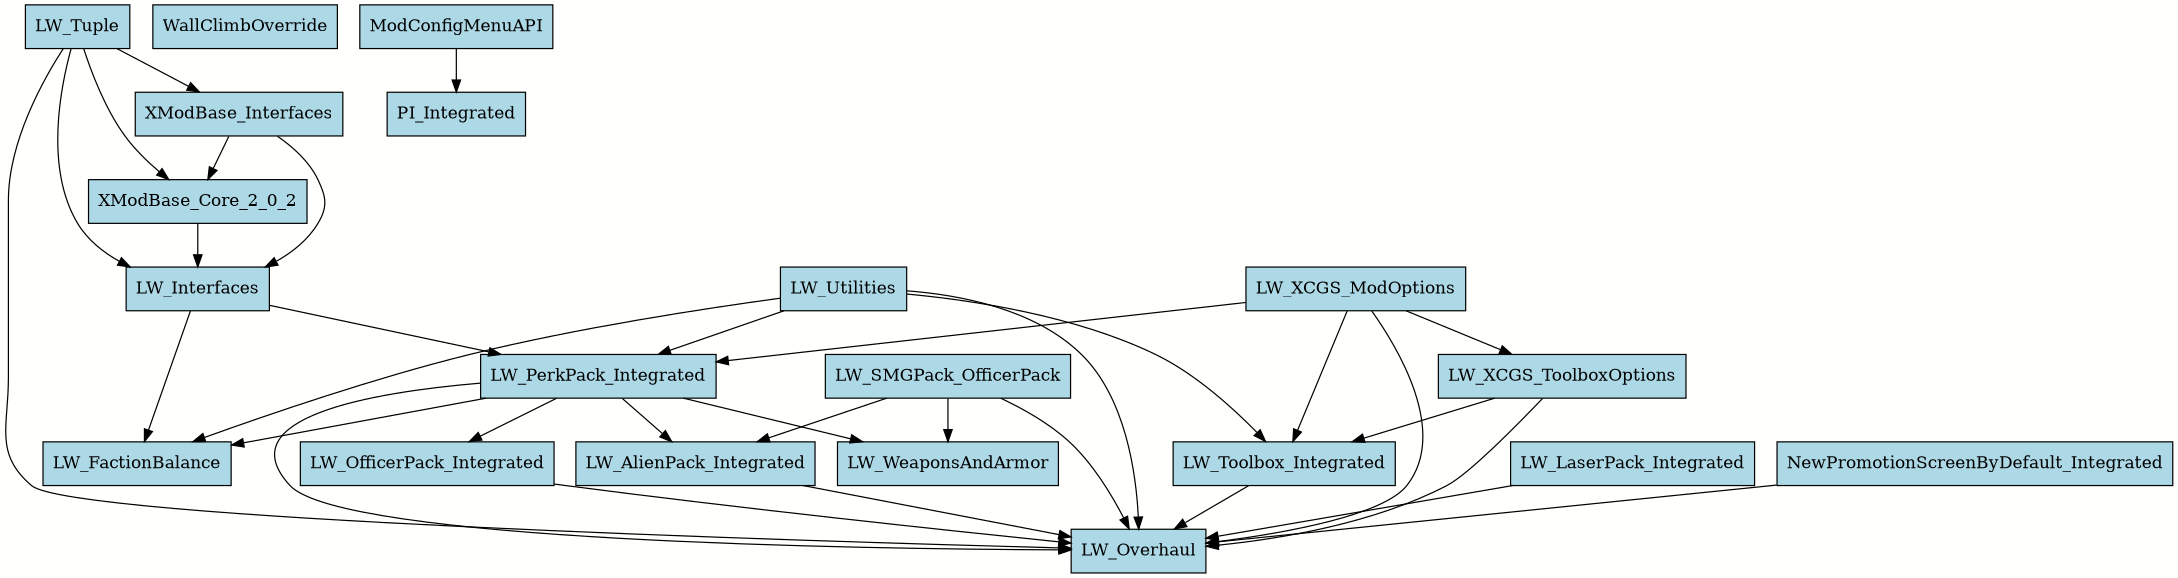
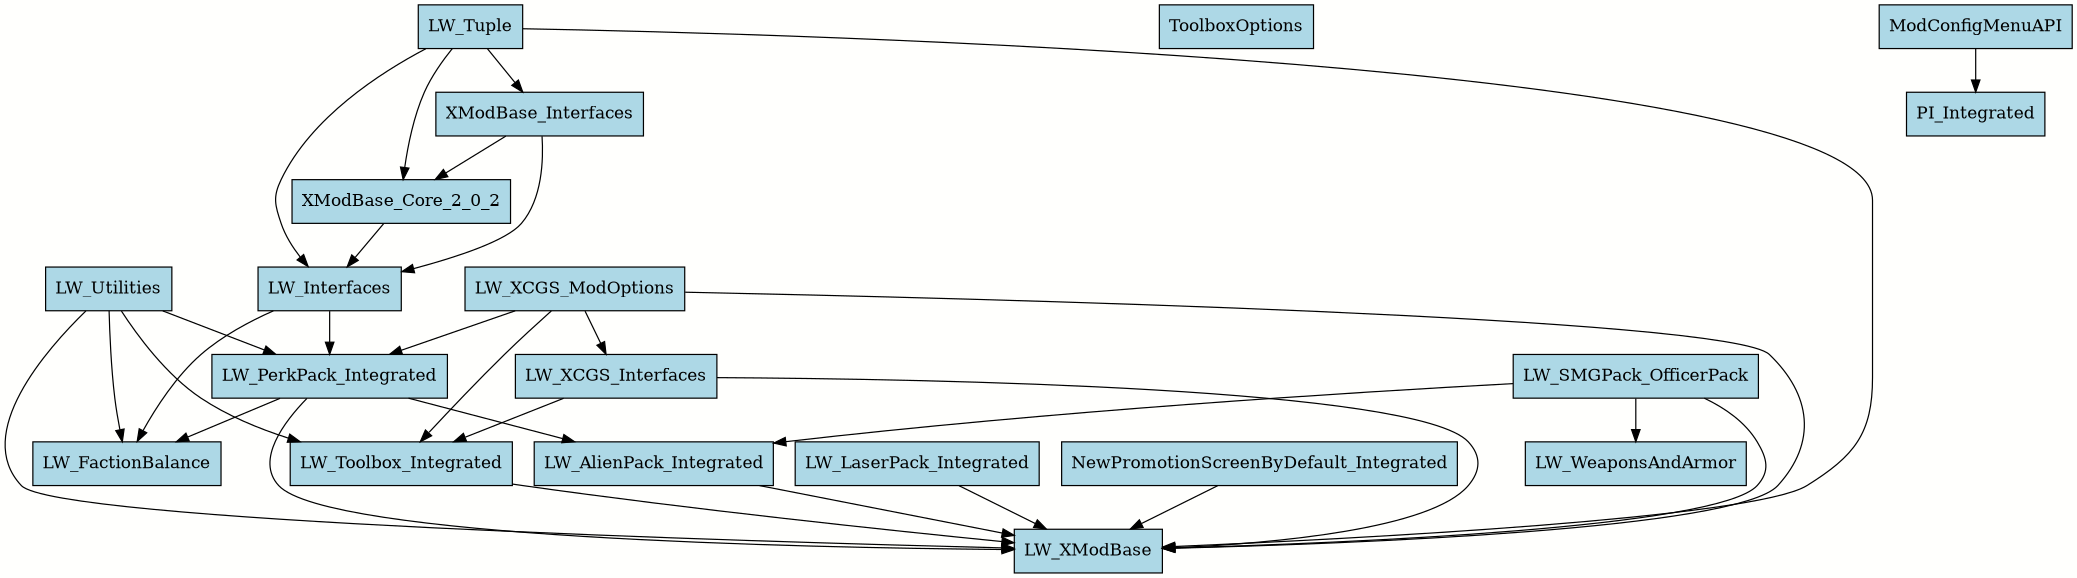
node "WallClimbOverride": label "WallClimbOverride" -> "ToolboxOptions"
node "LW_XCGS_ToolboxOptions": label "LW_XCGS_ToolboxOptions" -> "LW_XCGS_Interfaces"
edge "LW_PerkPack_Integrated" -> "LW_WeaponsAndArmor": removed
node "LW_OfficerPack_Integrated": removed
node "LW_Overhaul": label "LW_Overhaul" -> "LW_XModBase"
